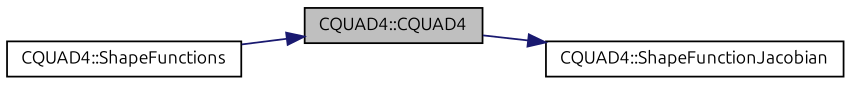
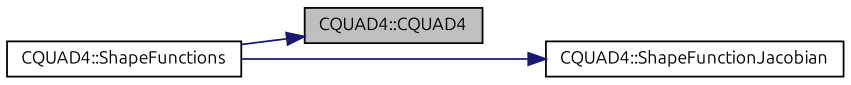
edge "CQUAD4::CQUAD4" -> "CQUAD4::ShapeFunctionJacobian": now "CQUAD4::ShapeFunctions" -> "CQUAD4::ShapeFunctionJacobian"
